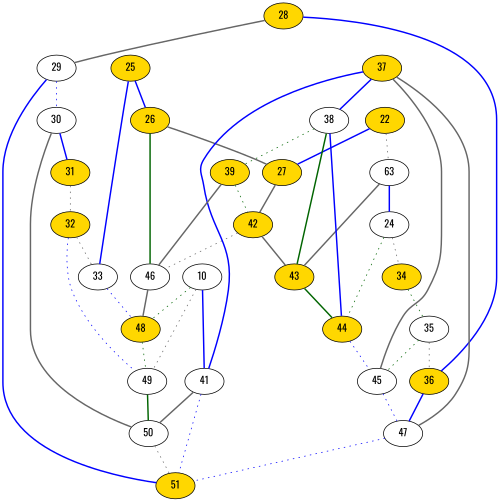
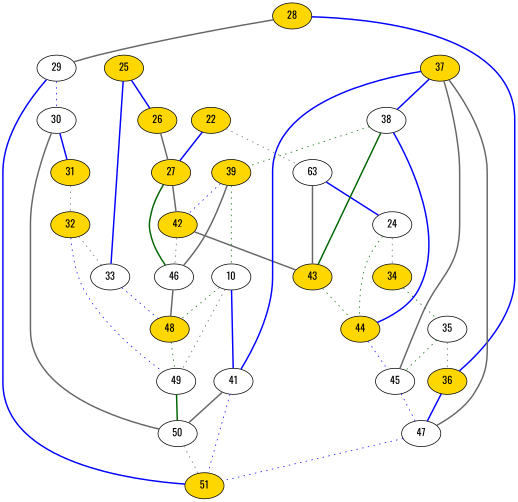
edge "26" -- "46": now "27" -- "46"
edge "39" -- "42": color darkgreen -> blue
edge "39" -- "10": added
edge "43" -- "44": style bold -> dotted
